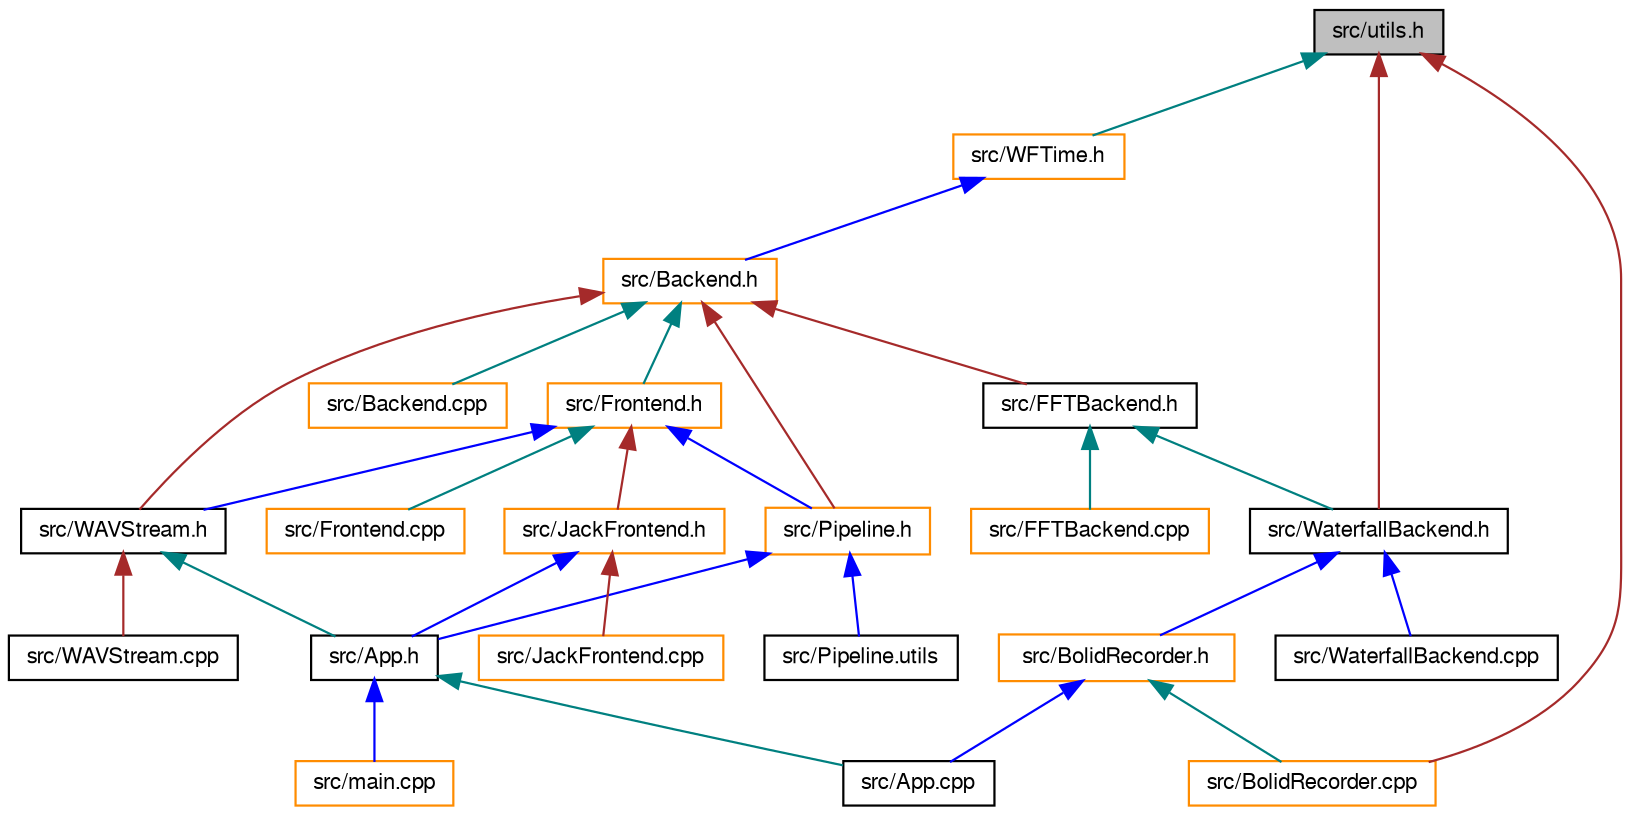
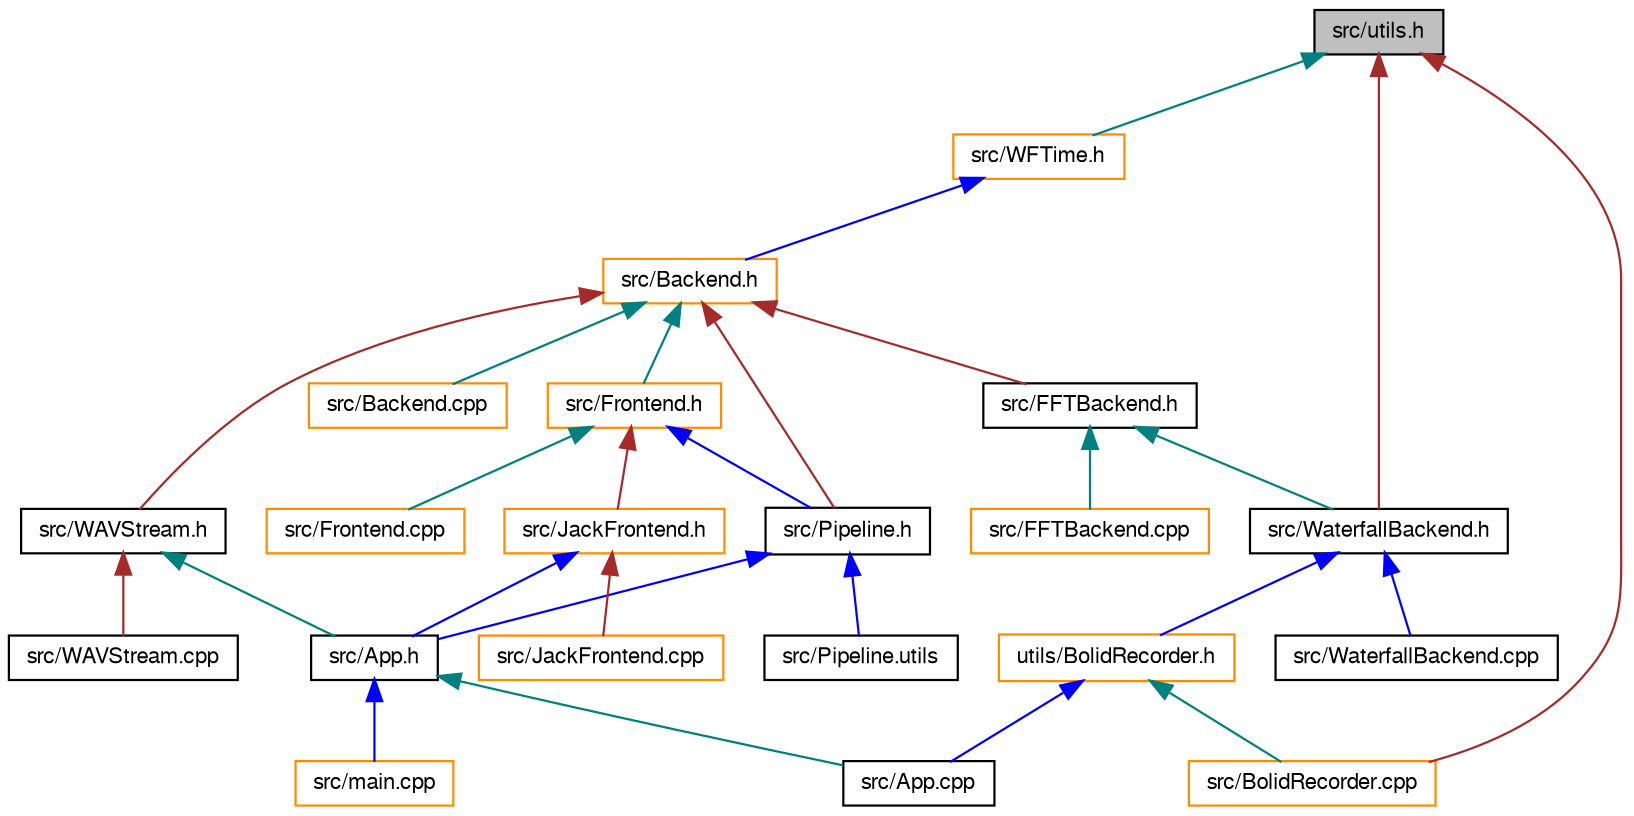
edge "src/WAVStream.h" -> "src/Frontend.h": removed
node "src/Pipeline.h": color darkorange -> black
node "src/BolidRecorder.h": label "src/BolidRecorder.h" -> "utils/BolidRecorder.h"
